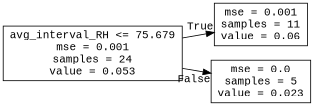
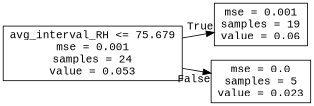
node "mse = 0.001 samples = 11 value = 0.06": label "mse = 0.001 samples = 11 value = 0.06" -> "mse = 0.001 samples = 19 value = 0.06"
